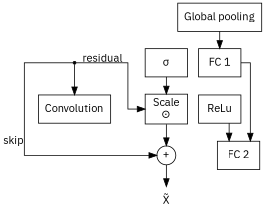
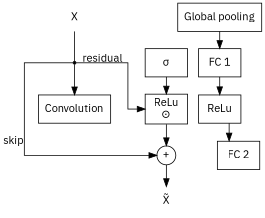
node "X": added
edge "FC 1" -> "FC 2": now "FC 1" -> "ReLu"
node "Scale ⊙": label "Scale ⊙" -> "ReLu ⊙"
